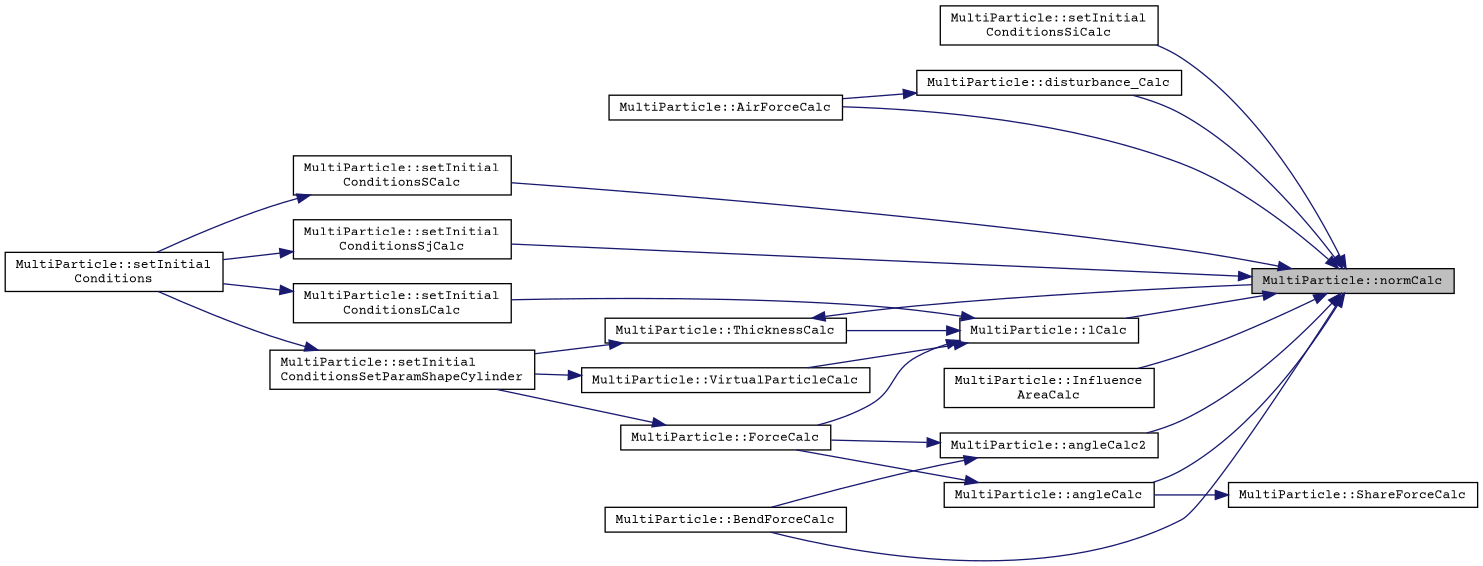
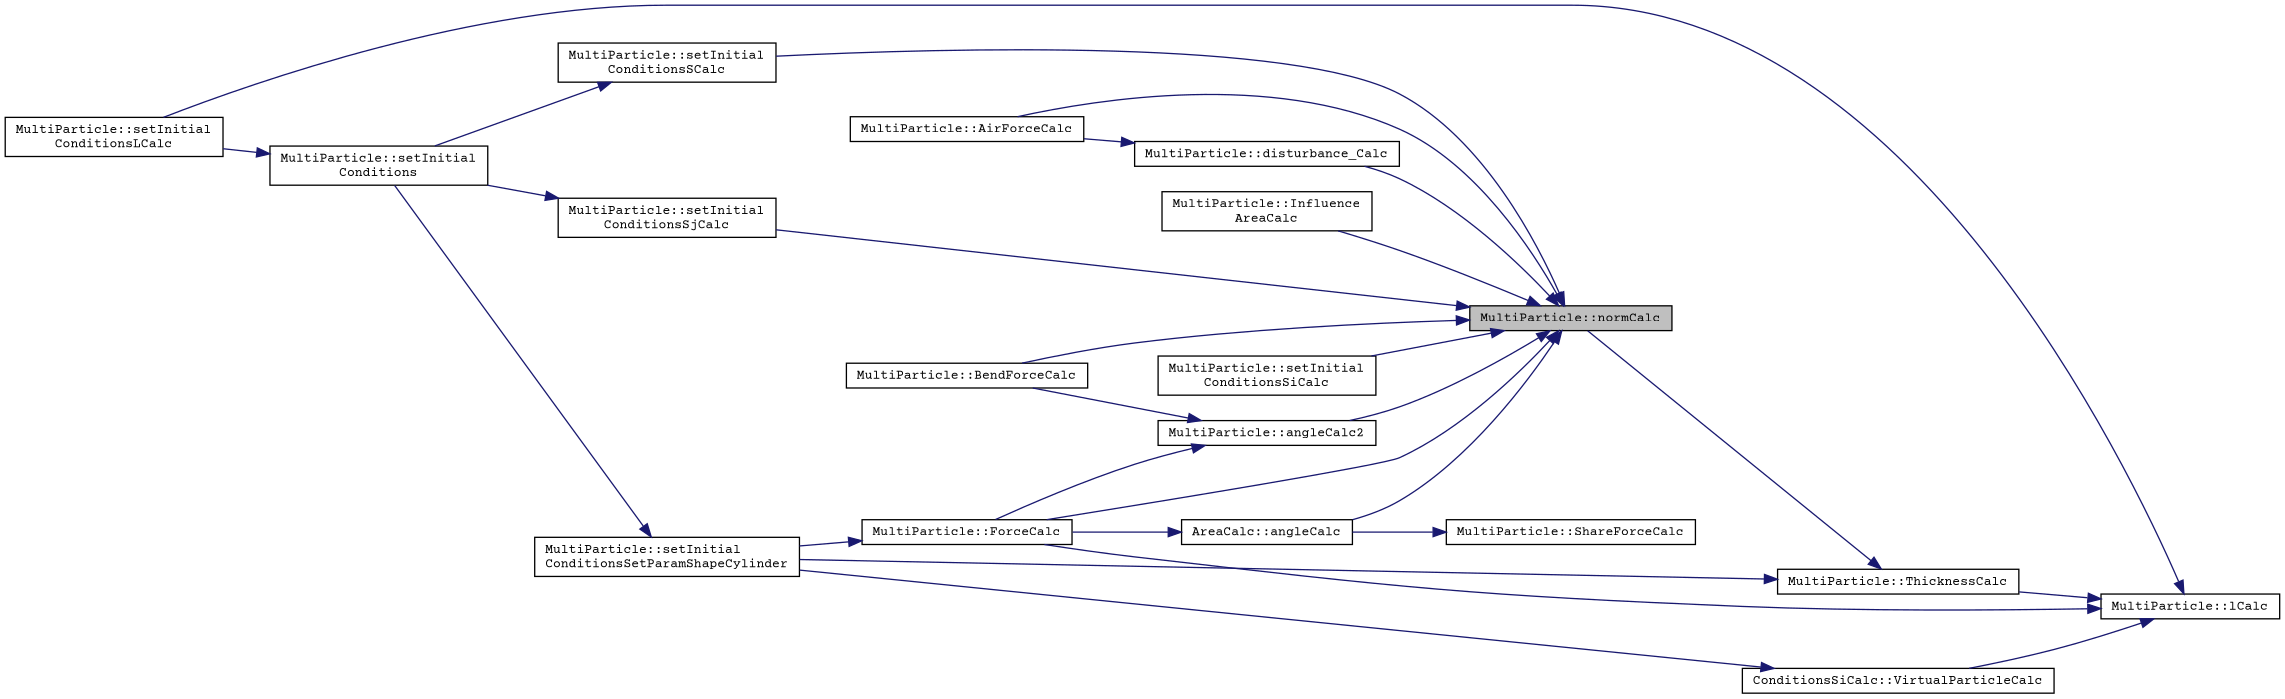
edge "MultiParticle::setInitial Conditions" -> "MultiParticle::setInitial ConditionsLCalc": reversed
edge "MultiParticle::lCalc" -> "MultiParticle::normCalc": now "MultiParticle::ForceCalc" -> "MultiParticle::normCalc"
node "MultiParticle::VirtualParticleCalc": label "MultiParticle::VirtualParticleCalc" -> "ConditionsSiCalc::VirtualParticleCalc"
node "MultiParticle::angleCalc": label "MultiParticle::angleCalc" -> "AreaCalc::angleCalc"
